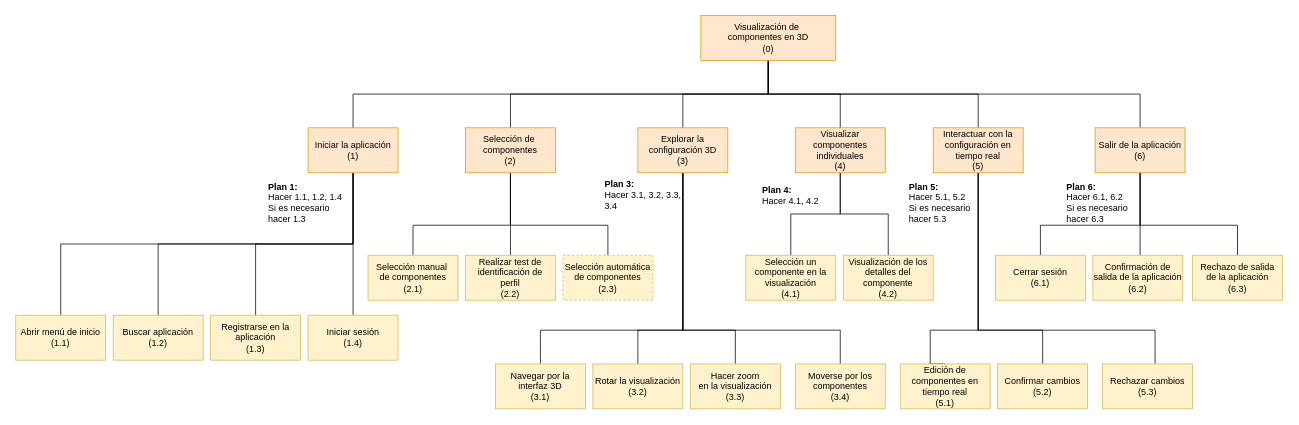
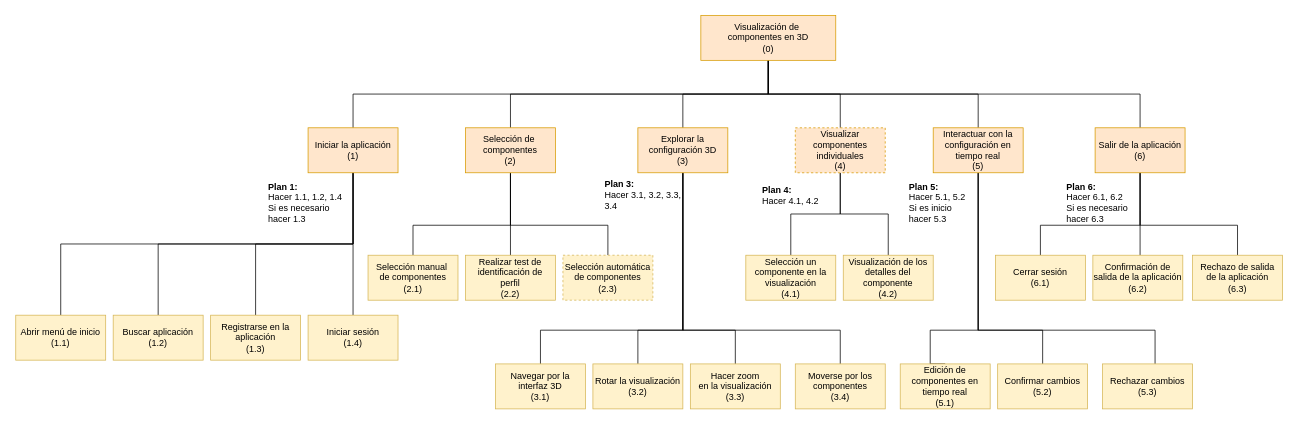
node "Visualizar componentes individuales (4)": style solid -> dashed
node "Plan 5: Hacer 5.1, 5.2 Si es necesario hacer 5.3": label "Plan 5: Hacer 5.1, 5.2 Si es necesario hacer 5.3" -> "Plan 5: Hacer 5.1, 5.2 Si es inicio hacer 5.3"
